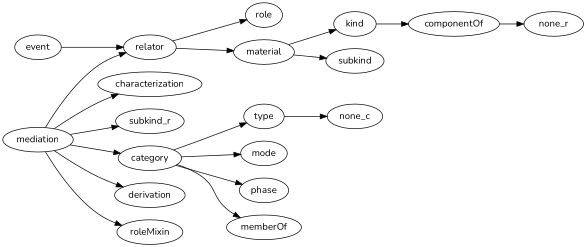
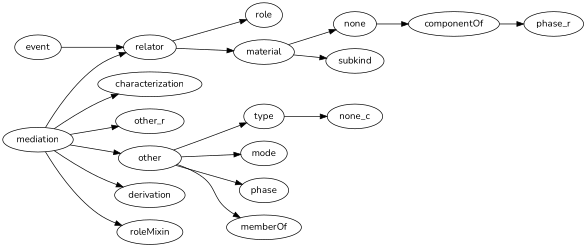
node "kind": label "kind" -> "none"
node "none_r": label "none_r" -> "phase_r"
node "subkind_r": label "subkind_r" -> "other_r"
node "category": label "category" -> "other"
